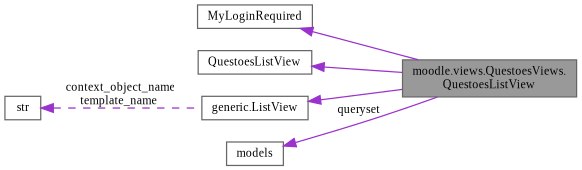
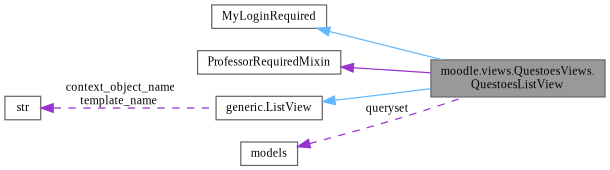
edge "moodle.views.QuestoesViews. QuestoesListView" -> "MyLoginRequired": color darkorchid3 -> steelblue1
node "QuestoesListView": label "QuestoesListView" -> "ProfessorRequiredMixin"
edge "moodle.views.QuestoesViews. QuestoesListView" -> "generic.ListView": color darkorchid3 -> steelblue1
edge "moodle.views.QuestoesViews. QuestoesListView" -> "models": style solid -> dashed
